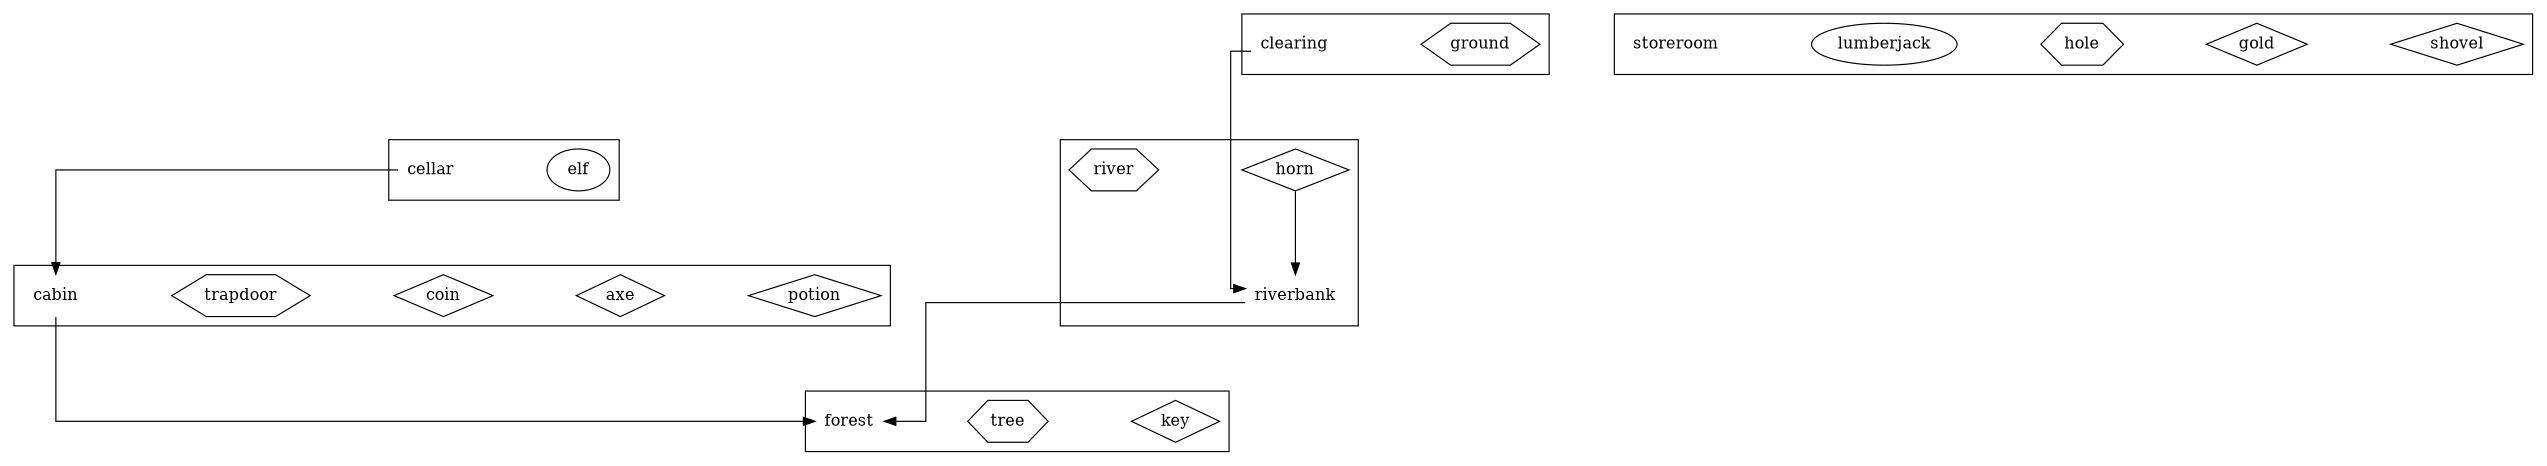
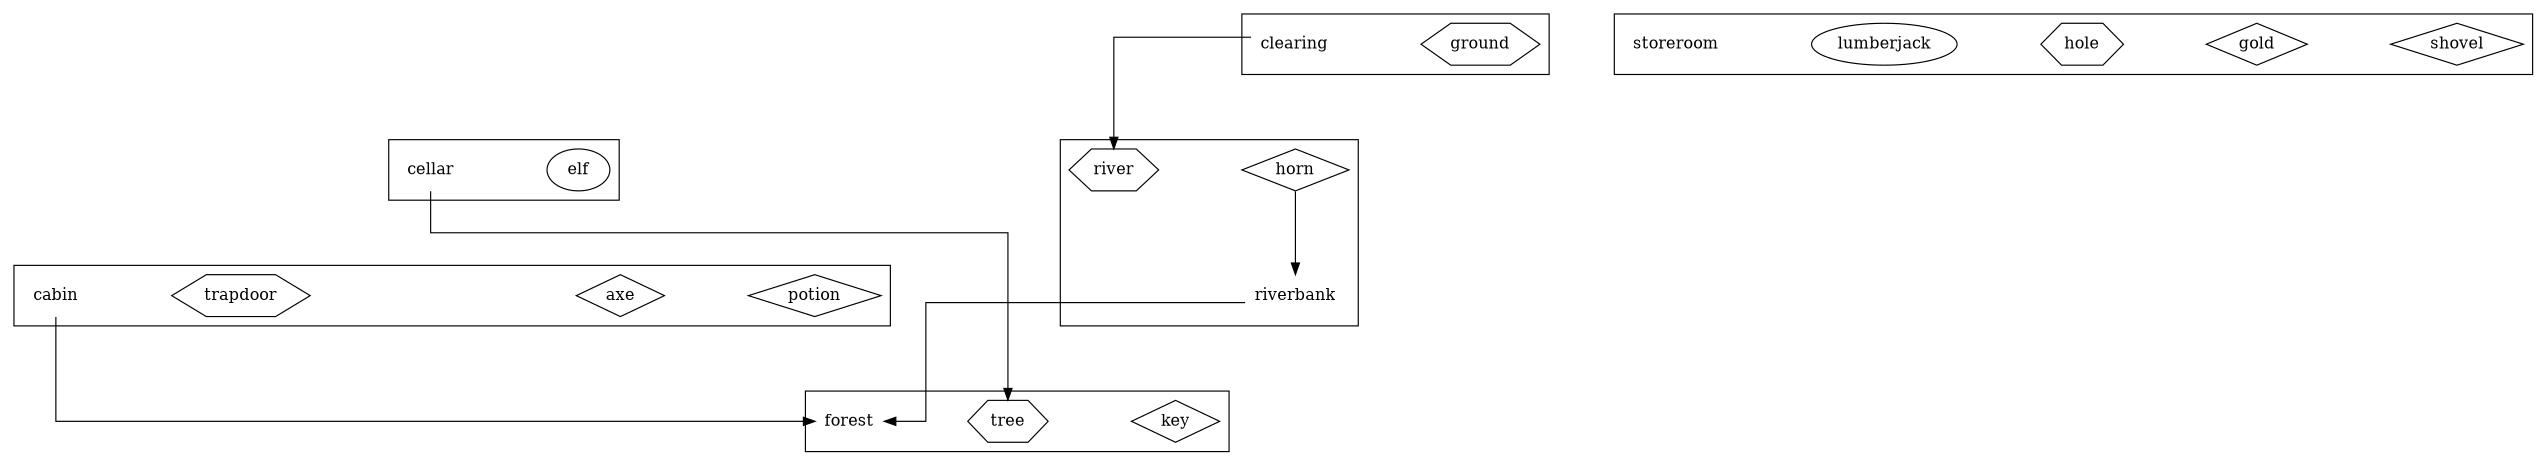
edge "clearing" -> "riverbank": now "clearing" -> "river"
edge "cellar" -> "cabin": now "cellar" -> "tree"
node "coin": removed
